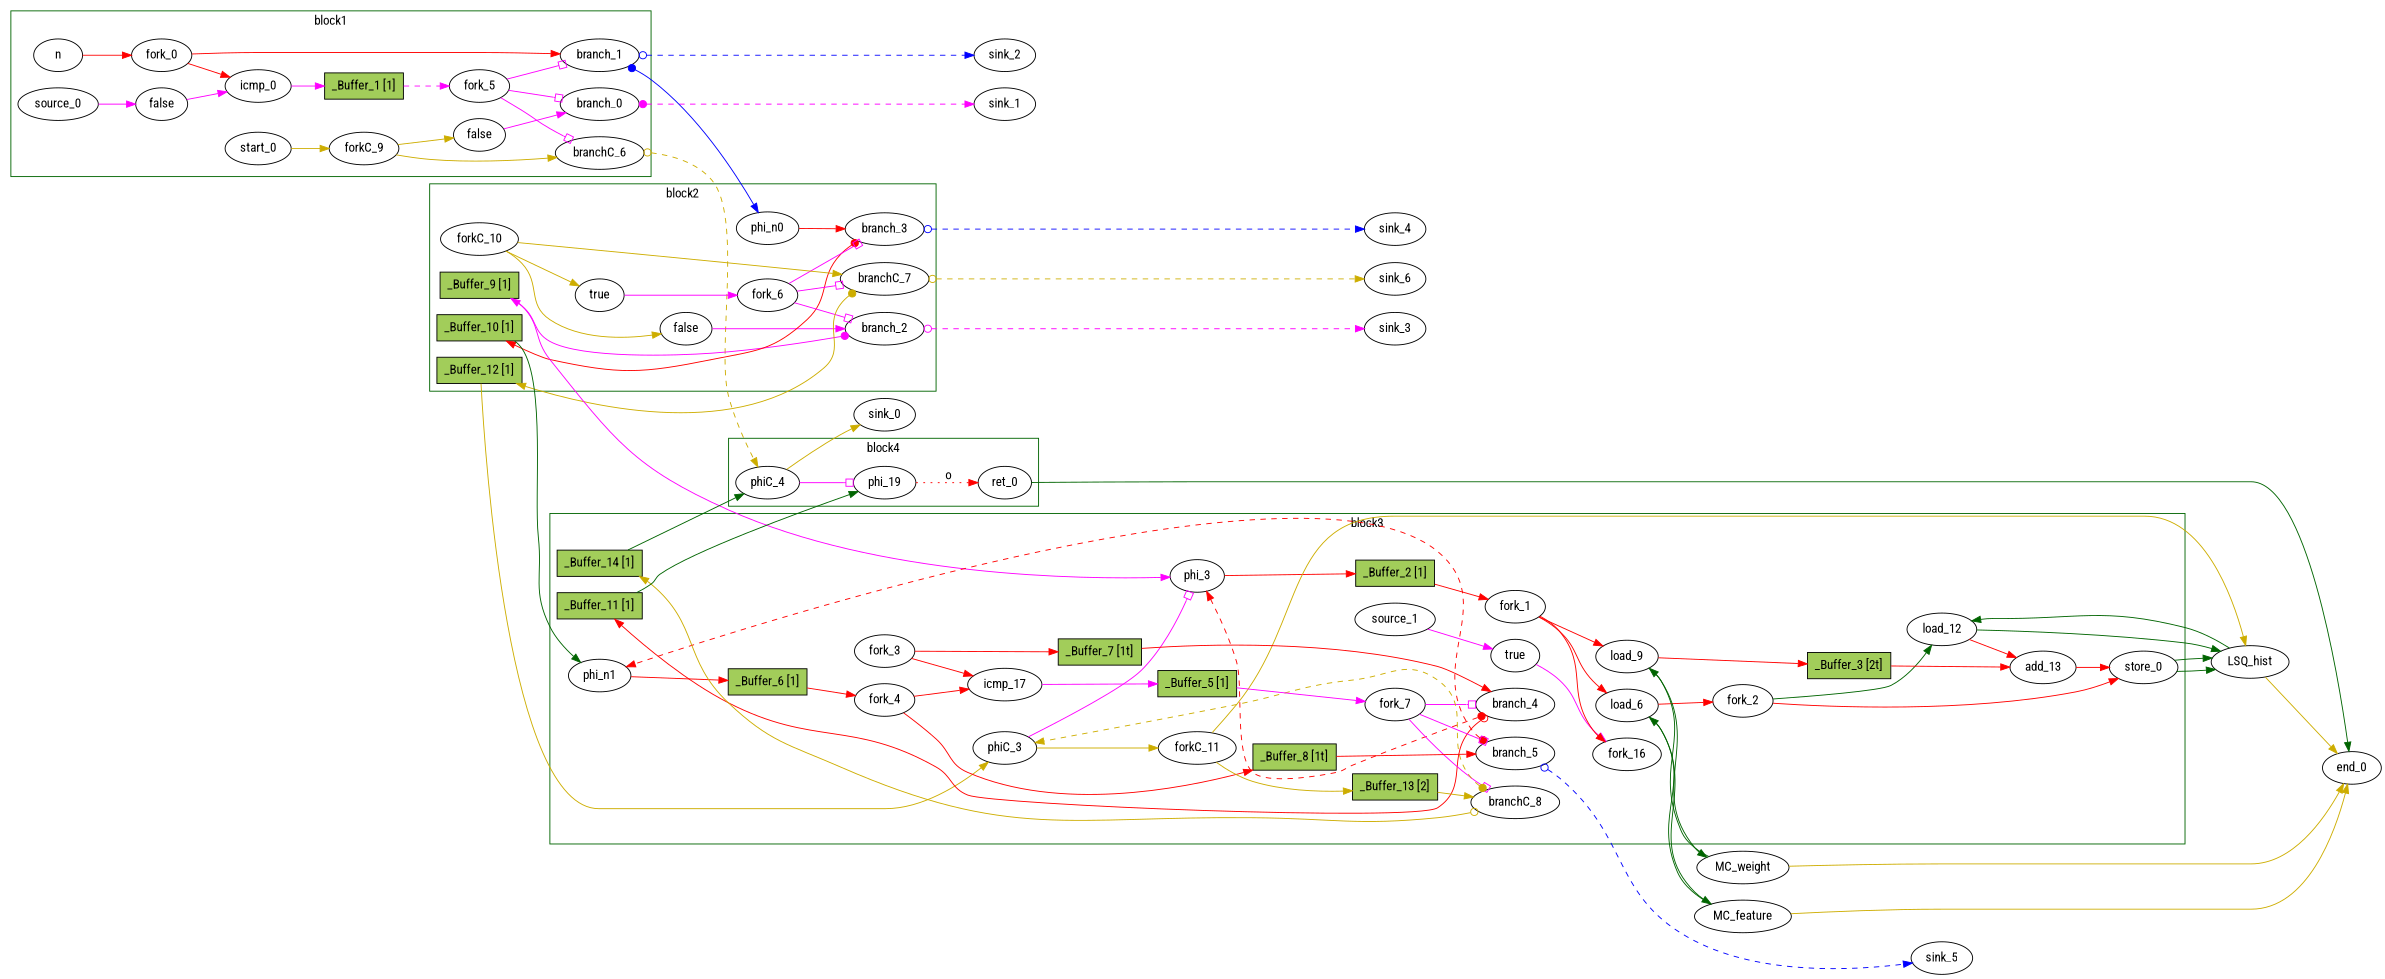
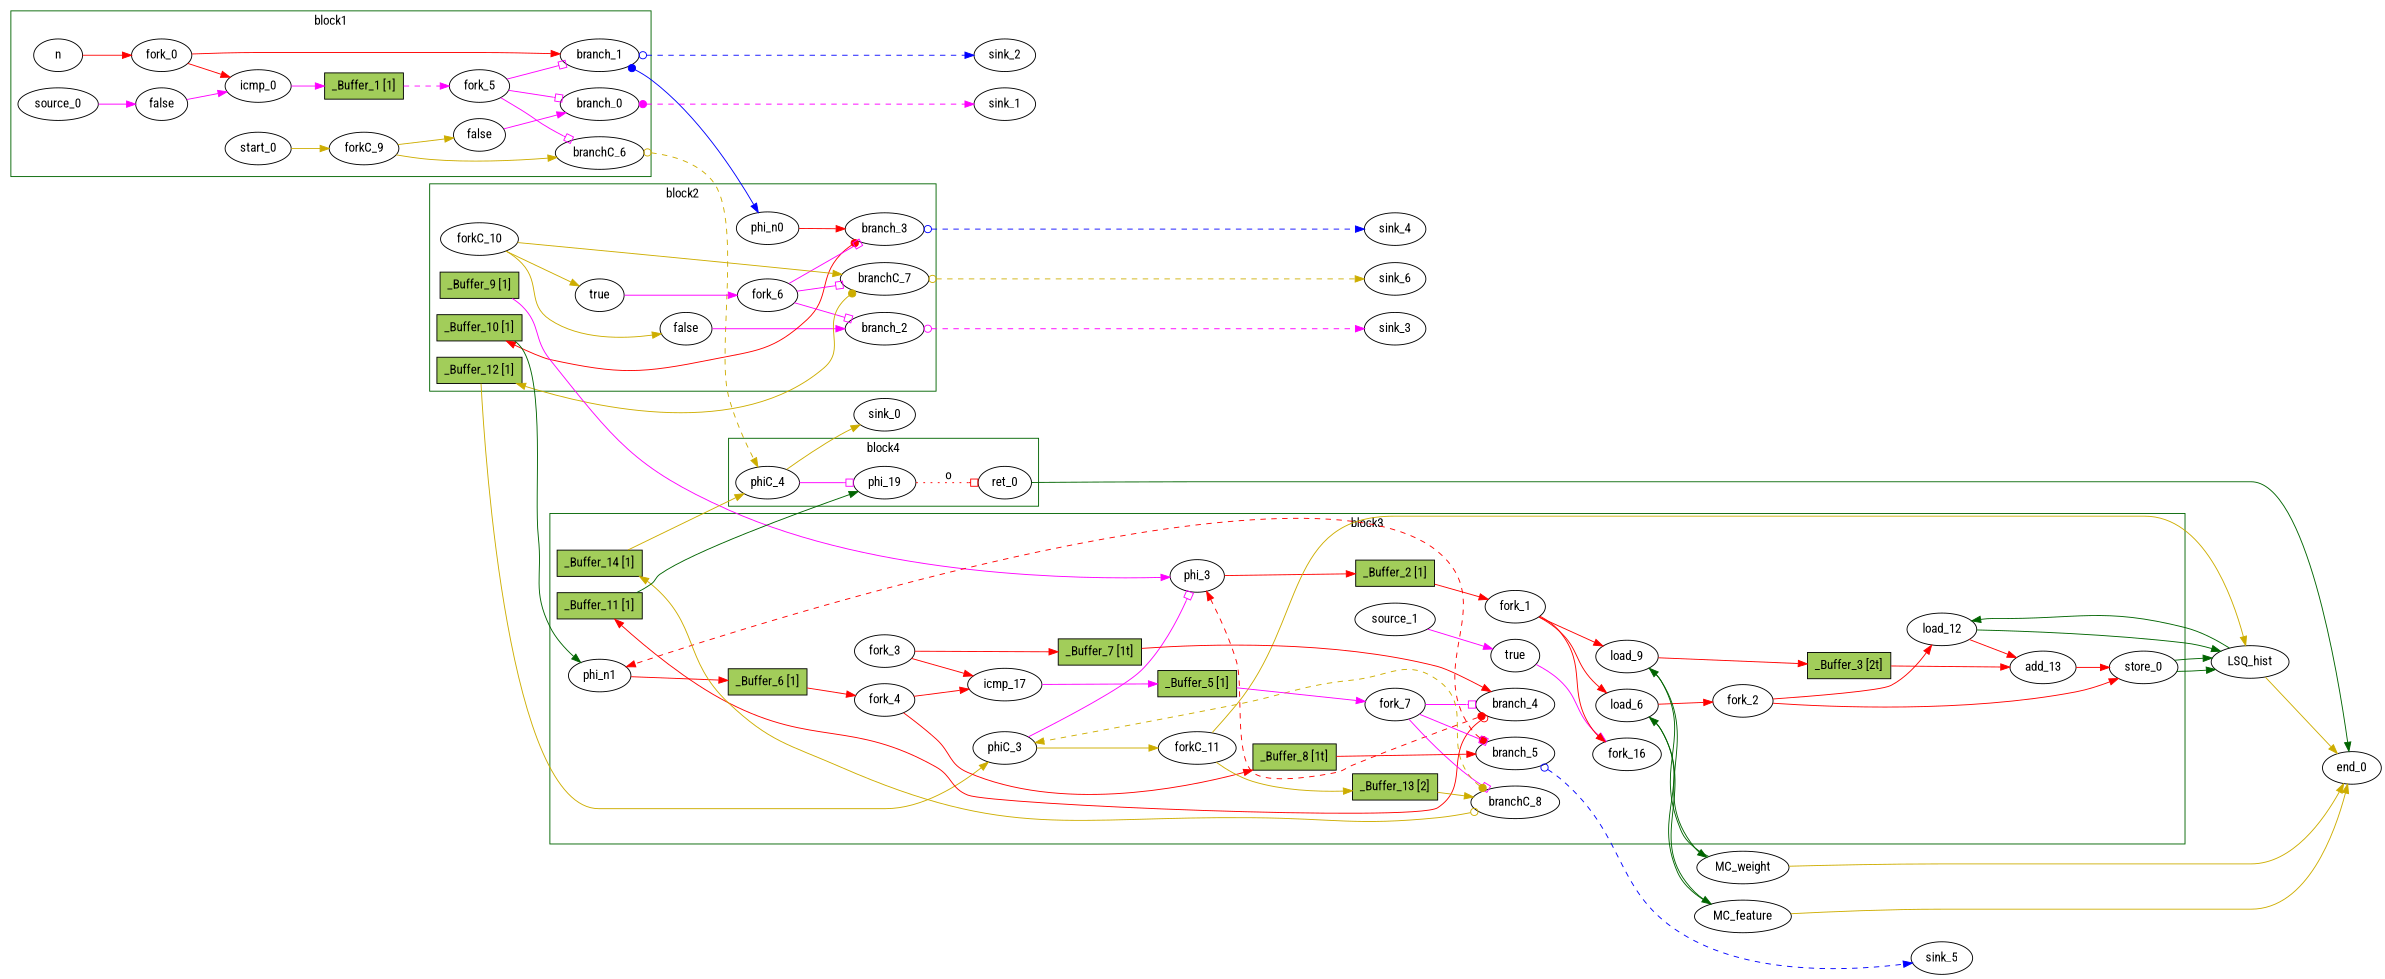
edge "_Buffer_9 [1]" -- "branch_2": removed
edge "phi_19" -> "ret_0": arrowhead normal -> obox
edge "_Buffer_14 [1]" -> "phiC_4": color darkgreen -> gold3
edge "fork_2" -> "load_12": color darkgreen -> red
